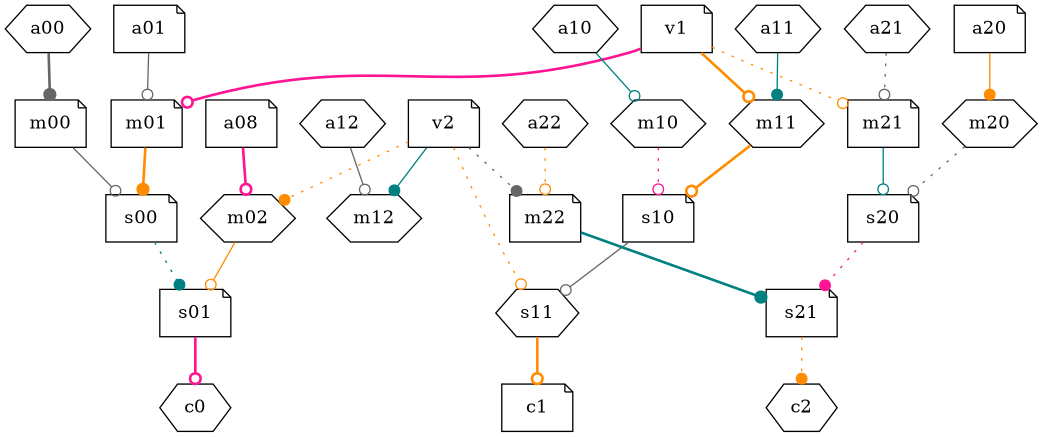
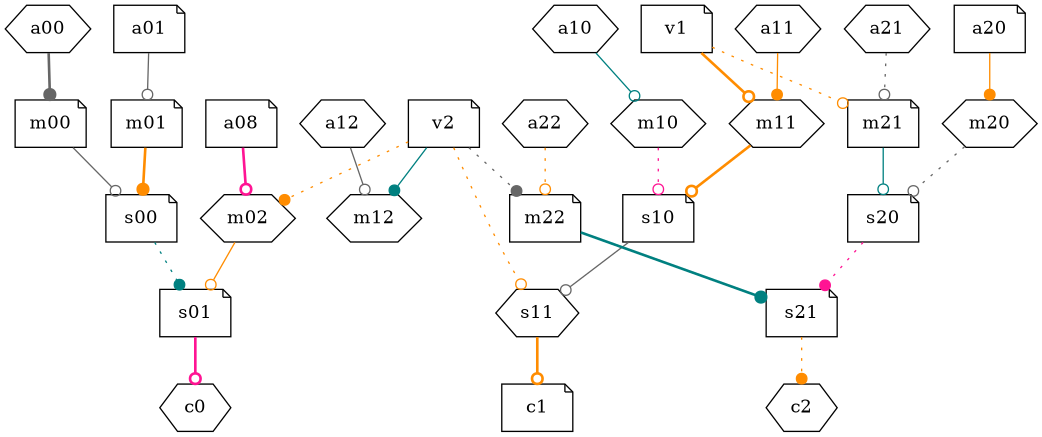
edge "a11" -> "m11": color teal -> darkorange
edge "v1" -> "m01": removed
